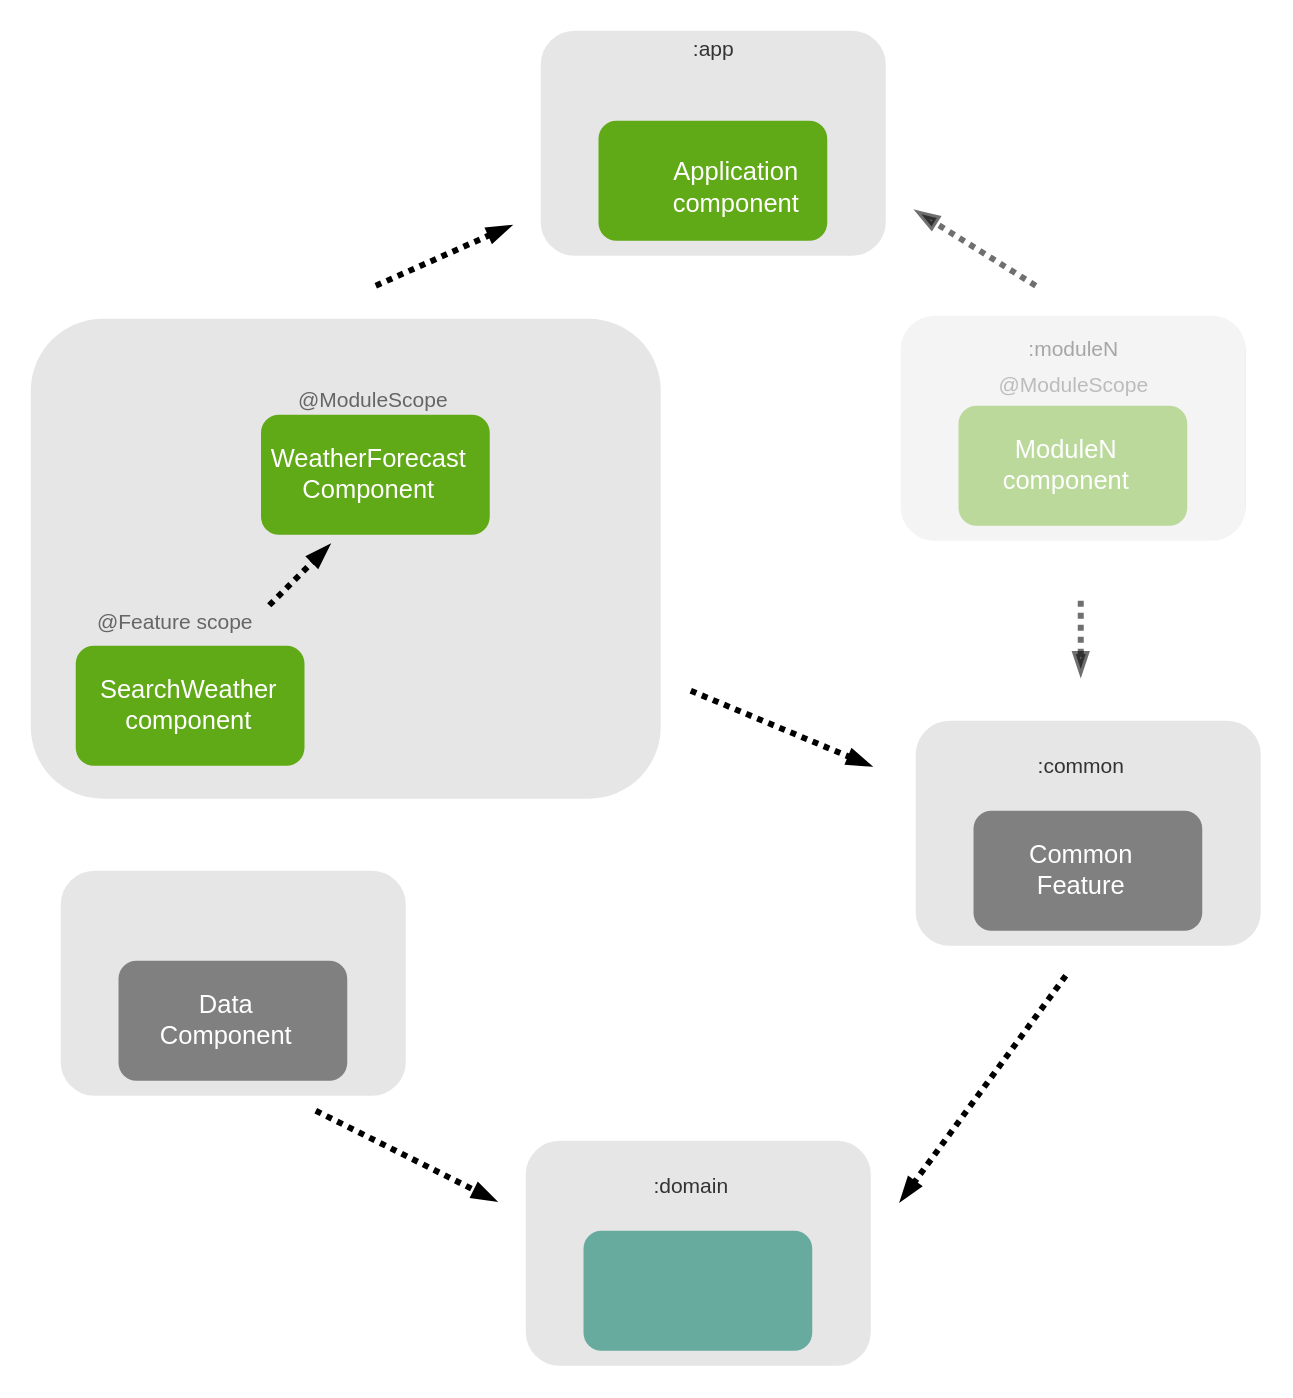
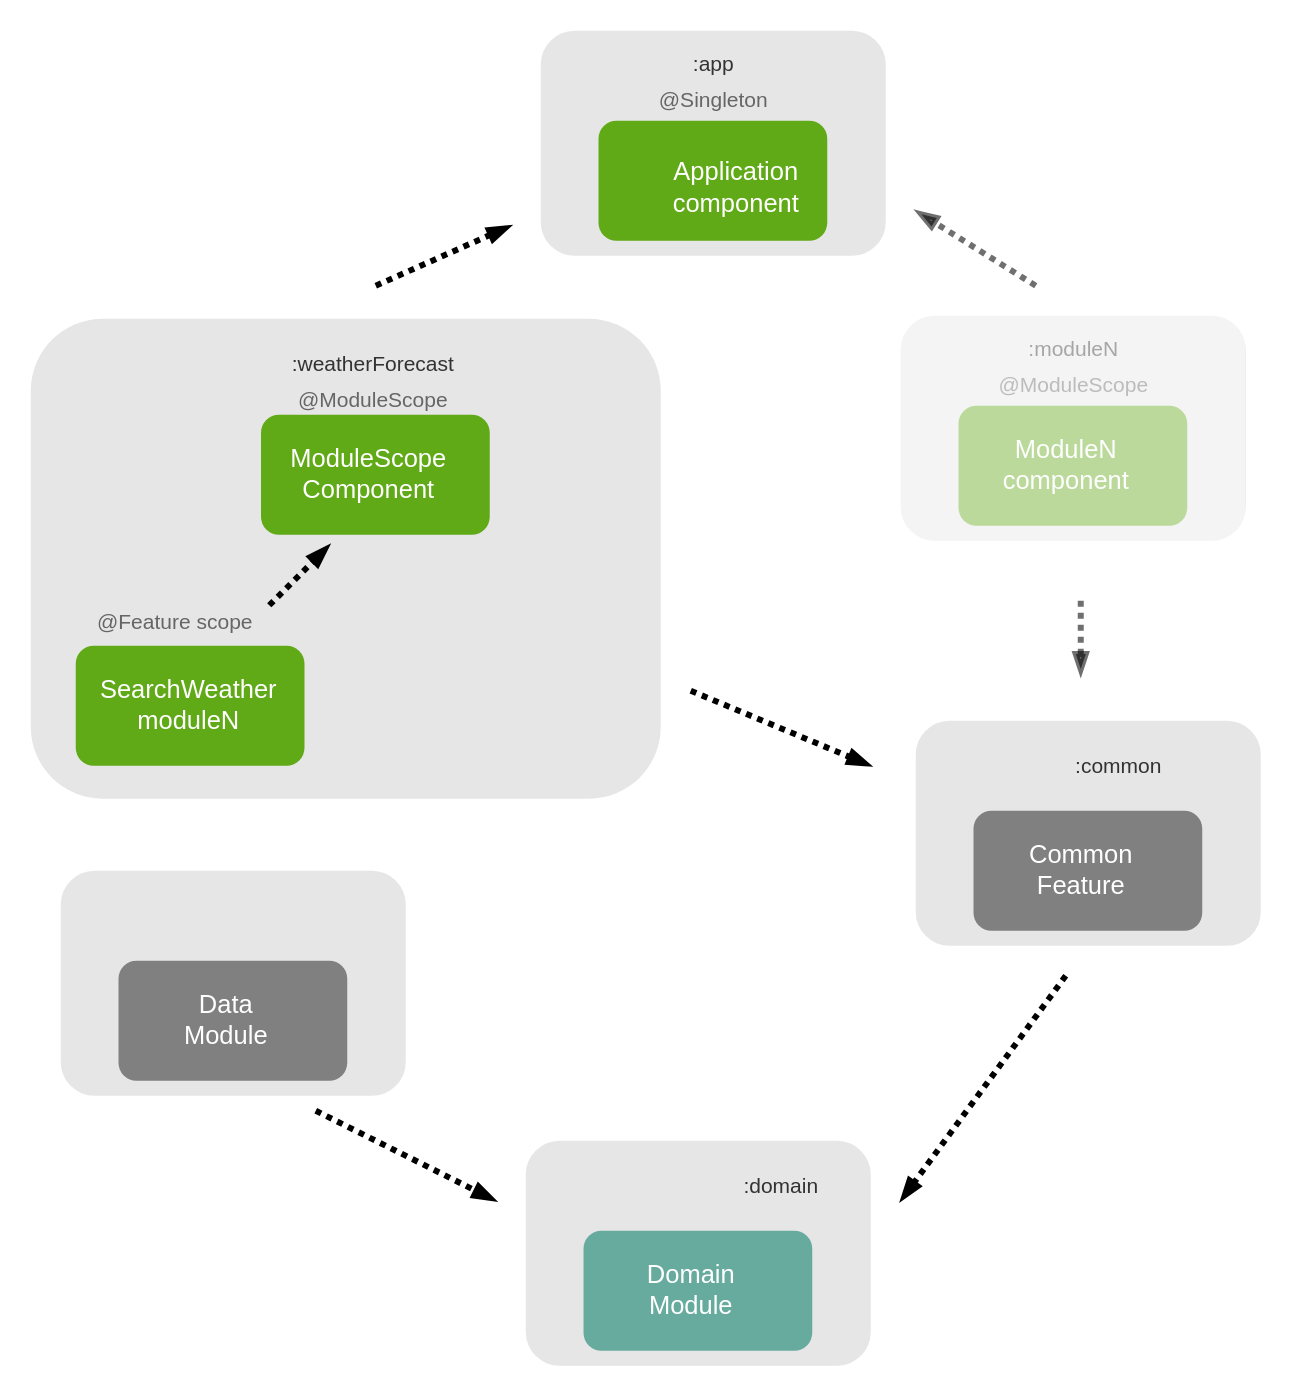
node ":app": moved (713, 49) -> (713, 64)
node "@Singleton": added
node ":weatherForecast": added
node "WeatherForecast Component": label "WeatherForecast Component" -> "ModuleScope Component"
node "SearchWeather component": label "SearchWeather component" -> "SearchWeather moduleN"
node ":common": moved (1081, 766) -> (1118, 766)
node "Data Component": label "Data Component" -> "Data Module"
node ":domain": moved (691, 1186) -> (781, 1186)
node "Domain Module": added
